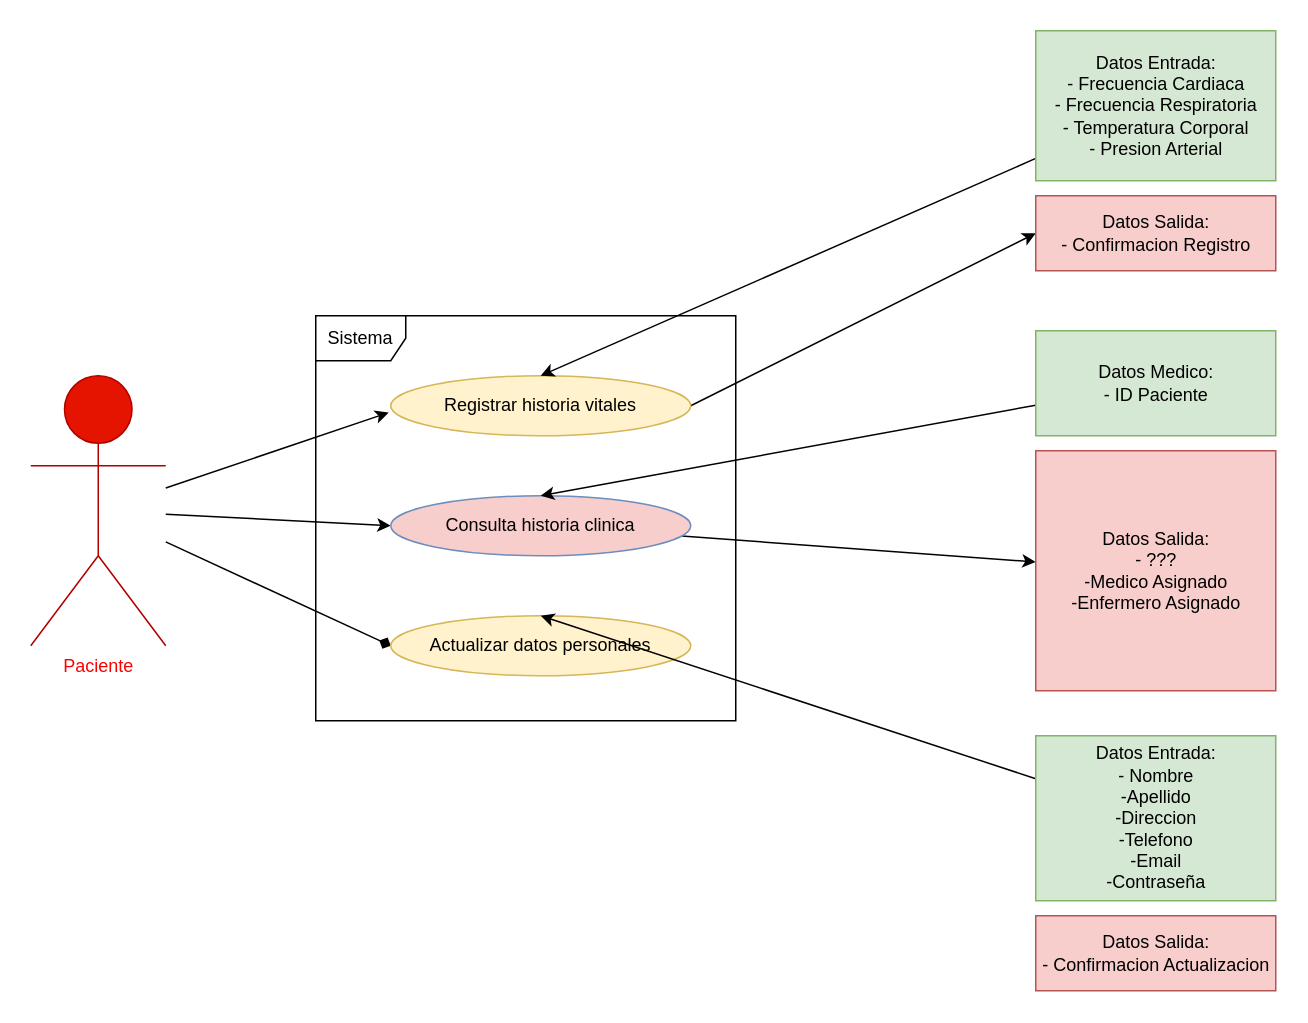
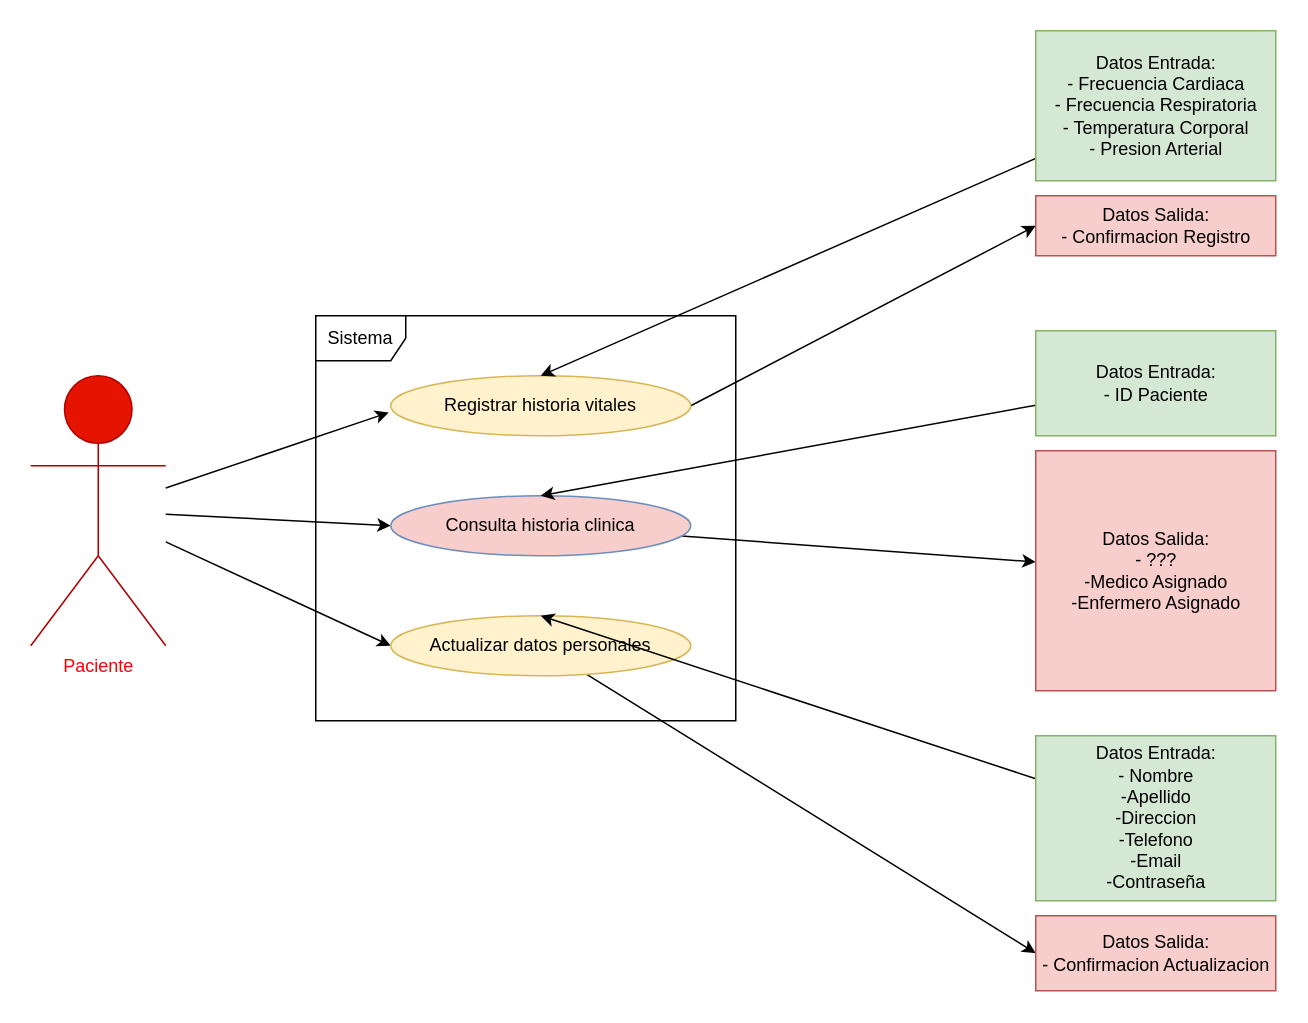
node "Datos Salida: - Confirmacion Registro": size 240x75 -> 240x60
node "Datos Medico: - ID Paciente": label "Datos Medico: - ID Paciente" -> "Datos Entrada: - ID Paciente"
edge "Paciente" -> "Actualizar datos personales": arrowhead diamond -> classic
edge "Actualizar datos personales" -> "Datos Salida: - Confirmacion Actualizacion": added
